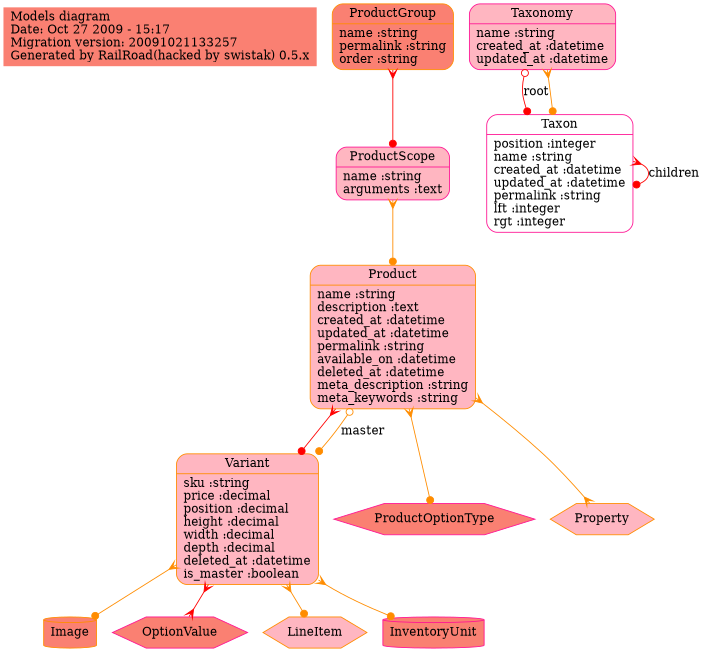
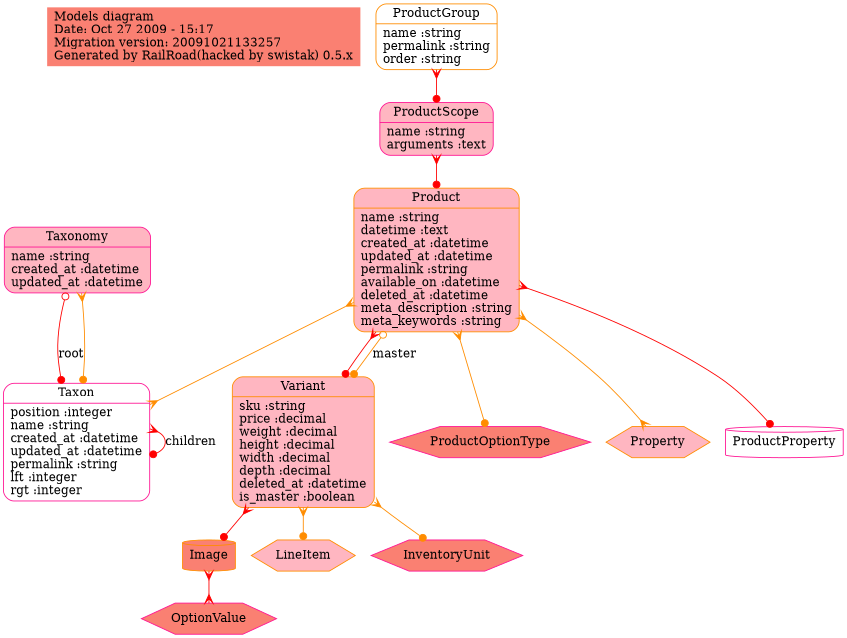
node "ProductGroup": fillcolor salmon -> white
edge "ProductScope" -- "Product": color darkorange -> red
node "Product": text "description :text" -> "datetime :text"
edge "Product" -- "Taxon": added
node "ProductProperty": added
node "Variant": text "position :decimal" -> "weight :decimal"
edge "Variant" -- "Image": color darkorange -> red
edge "Variant" -- "OptionValue": now "Image" -- "OptionValue"
node "InventoryUnit": shape cylinder -> hexagon
